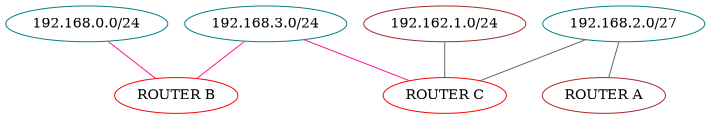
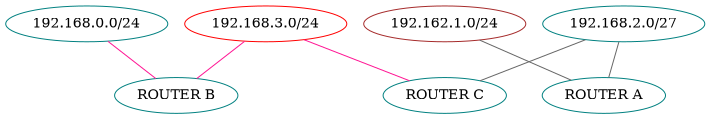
node "192.168.3.0/24": color teal -> red
edge "192.162.1.0/24" -- "ROUTER C": now "192.162.1.0/24" -- "ROUTER A"
node "ROUTER B": color red -> teal
node "ROUTER C": color red -> teal
node "ROUTER A": color brown -> teal
